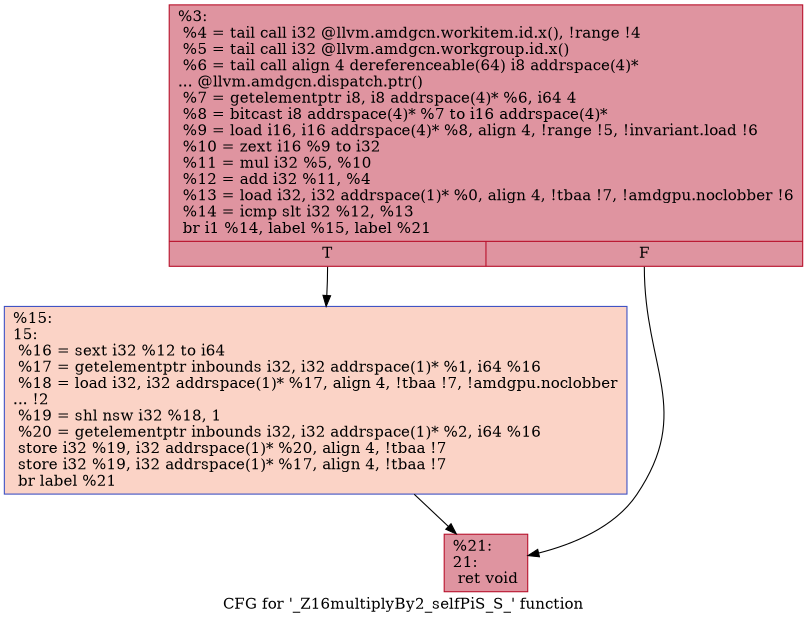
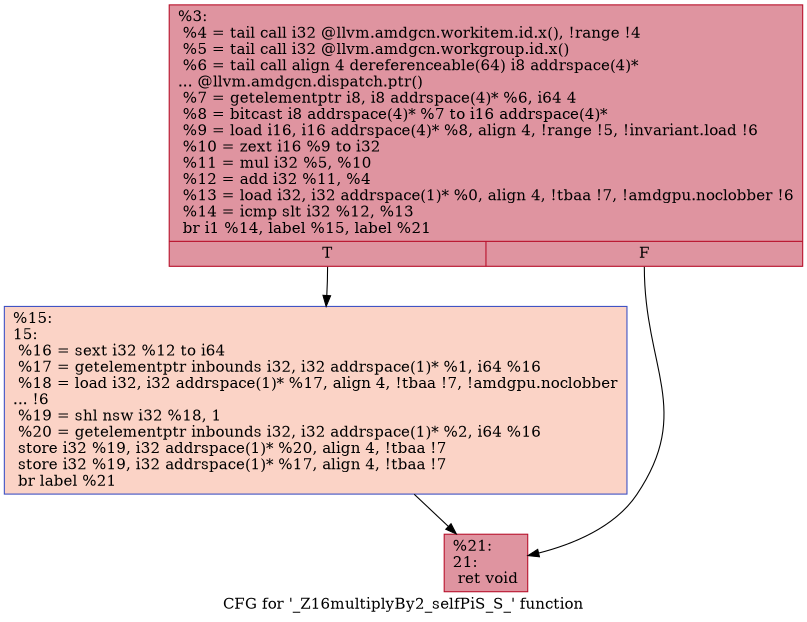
node "%15:": text "... !2" -> "... !6"
